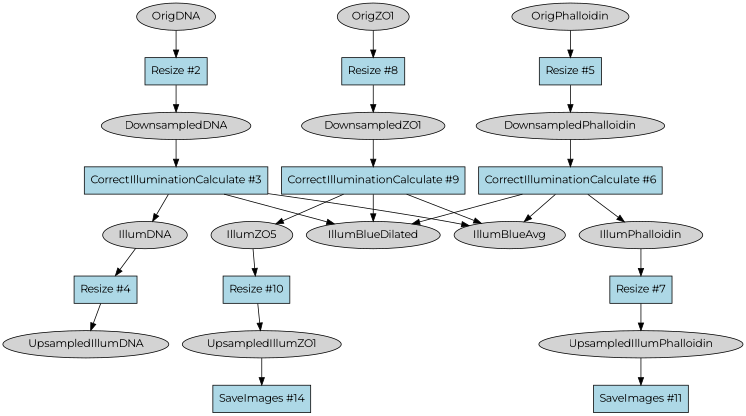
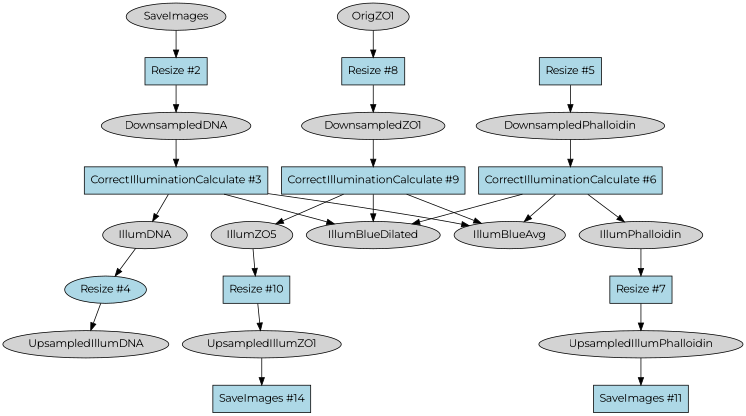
node "OrigDNA": label "OrigDNA" -> "SaveImages"
node "OrigPhalloidin": removed
node "Resize #4": shape box -> ellipse
